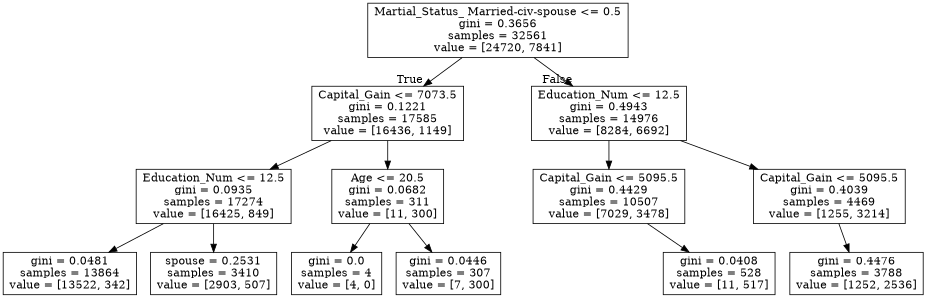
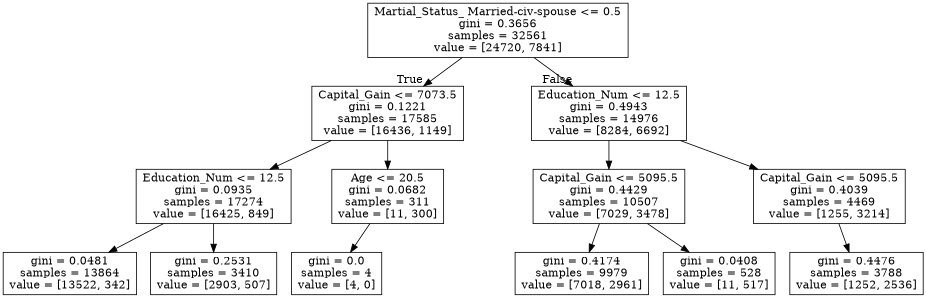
node "spouse = 0.2531 samples = 3410 value = [2903, 507]": label "spouse = 0.2531 samples = 3410 value = [2903, 507]" -> "gini = 0.2531 samples = 3410 value = [2903, 507]"
node "gini = 0.0446 samples = 307 value = [7, 300]": removed
node "gini = 0.4174 samples = 9979 value = [7018, 2961]": added
